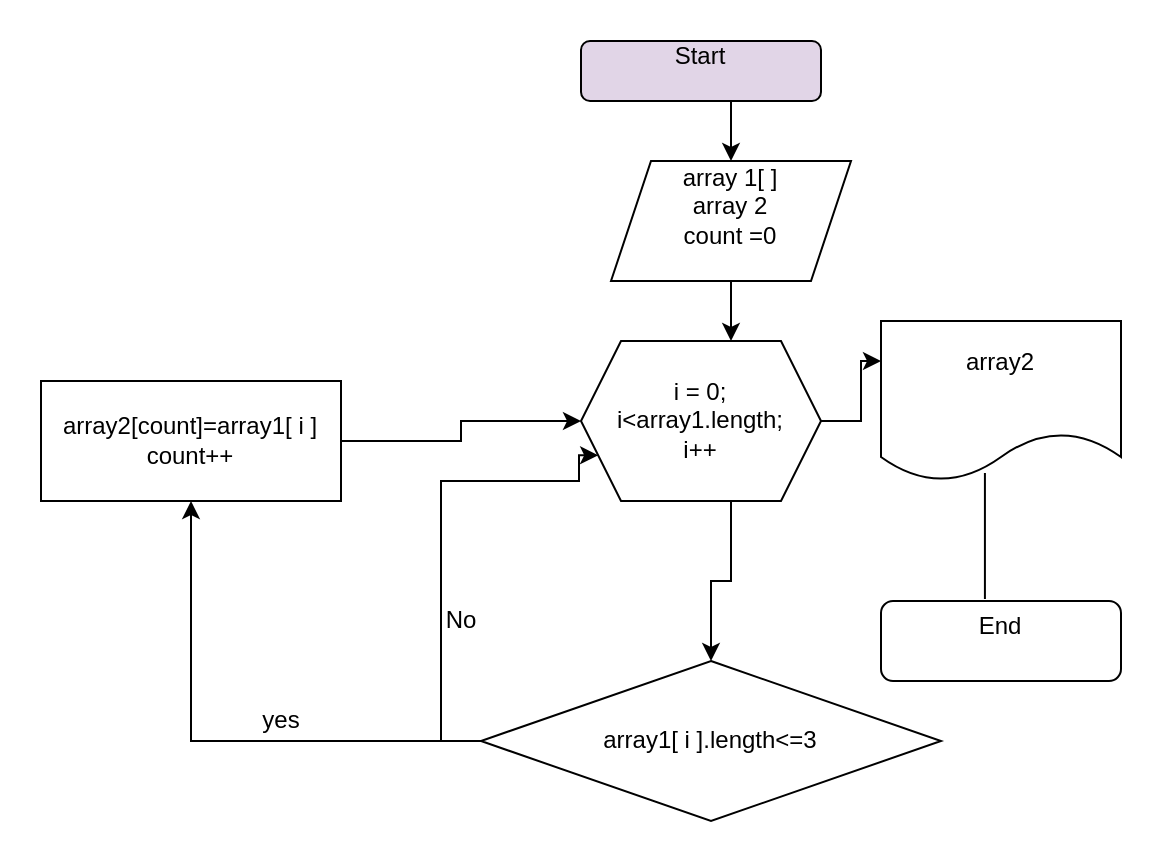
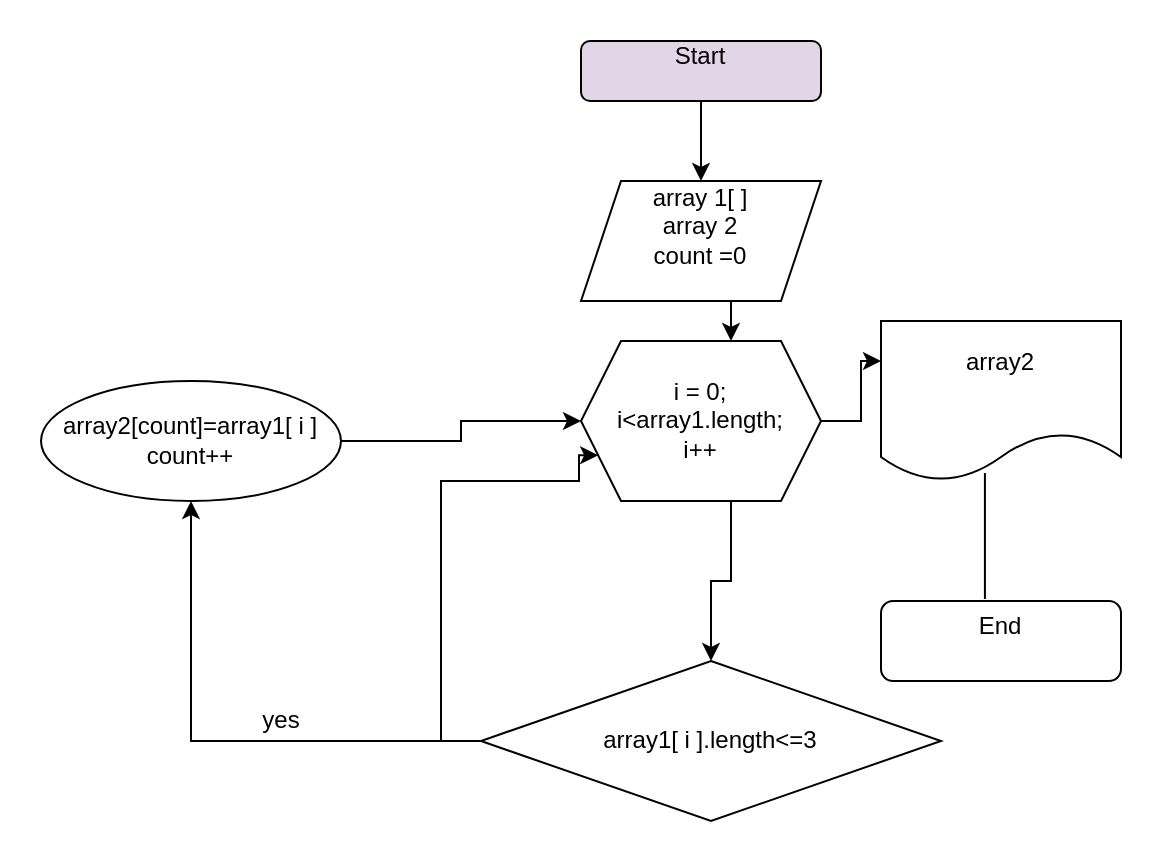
node "array 1[ ] array 2 count =0": moved (731, 221) -> (701, 241)
node "array2[count]=array1[ i ] count++": shape rectangle -> ellipse
node "No": removed
